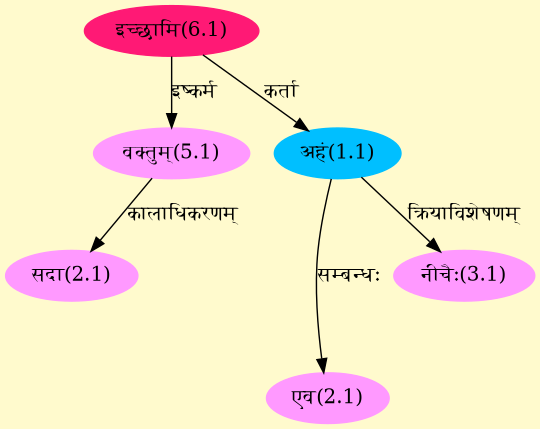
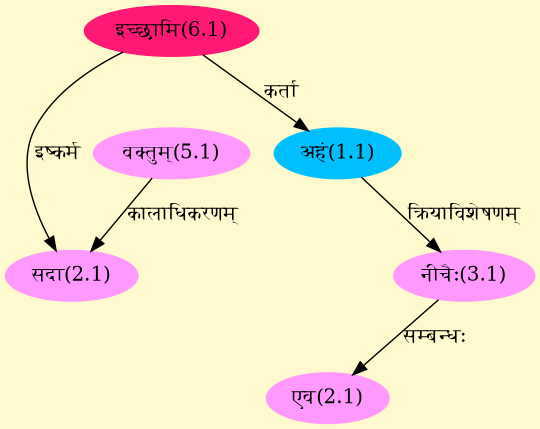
edge "इच्छामि(6.1)" -> "वक्तुम्(5.1)": now "इच्छामि(6.1)" -> "सदा(2.1)"
edge "अहं(1.1)" -> "एव(2.1)": now "नीचैः(3.1)" -> "एव(2.1)"
